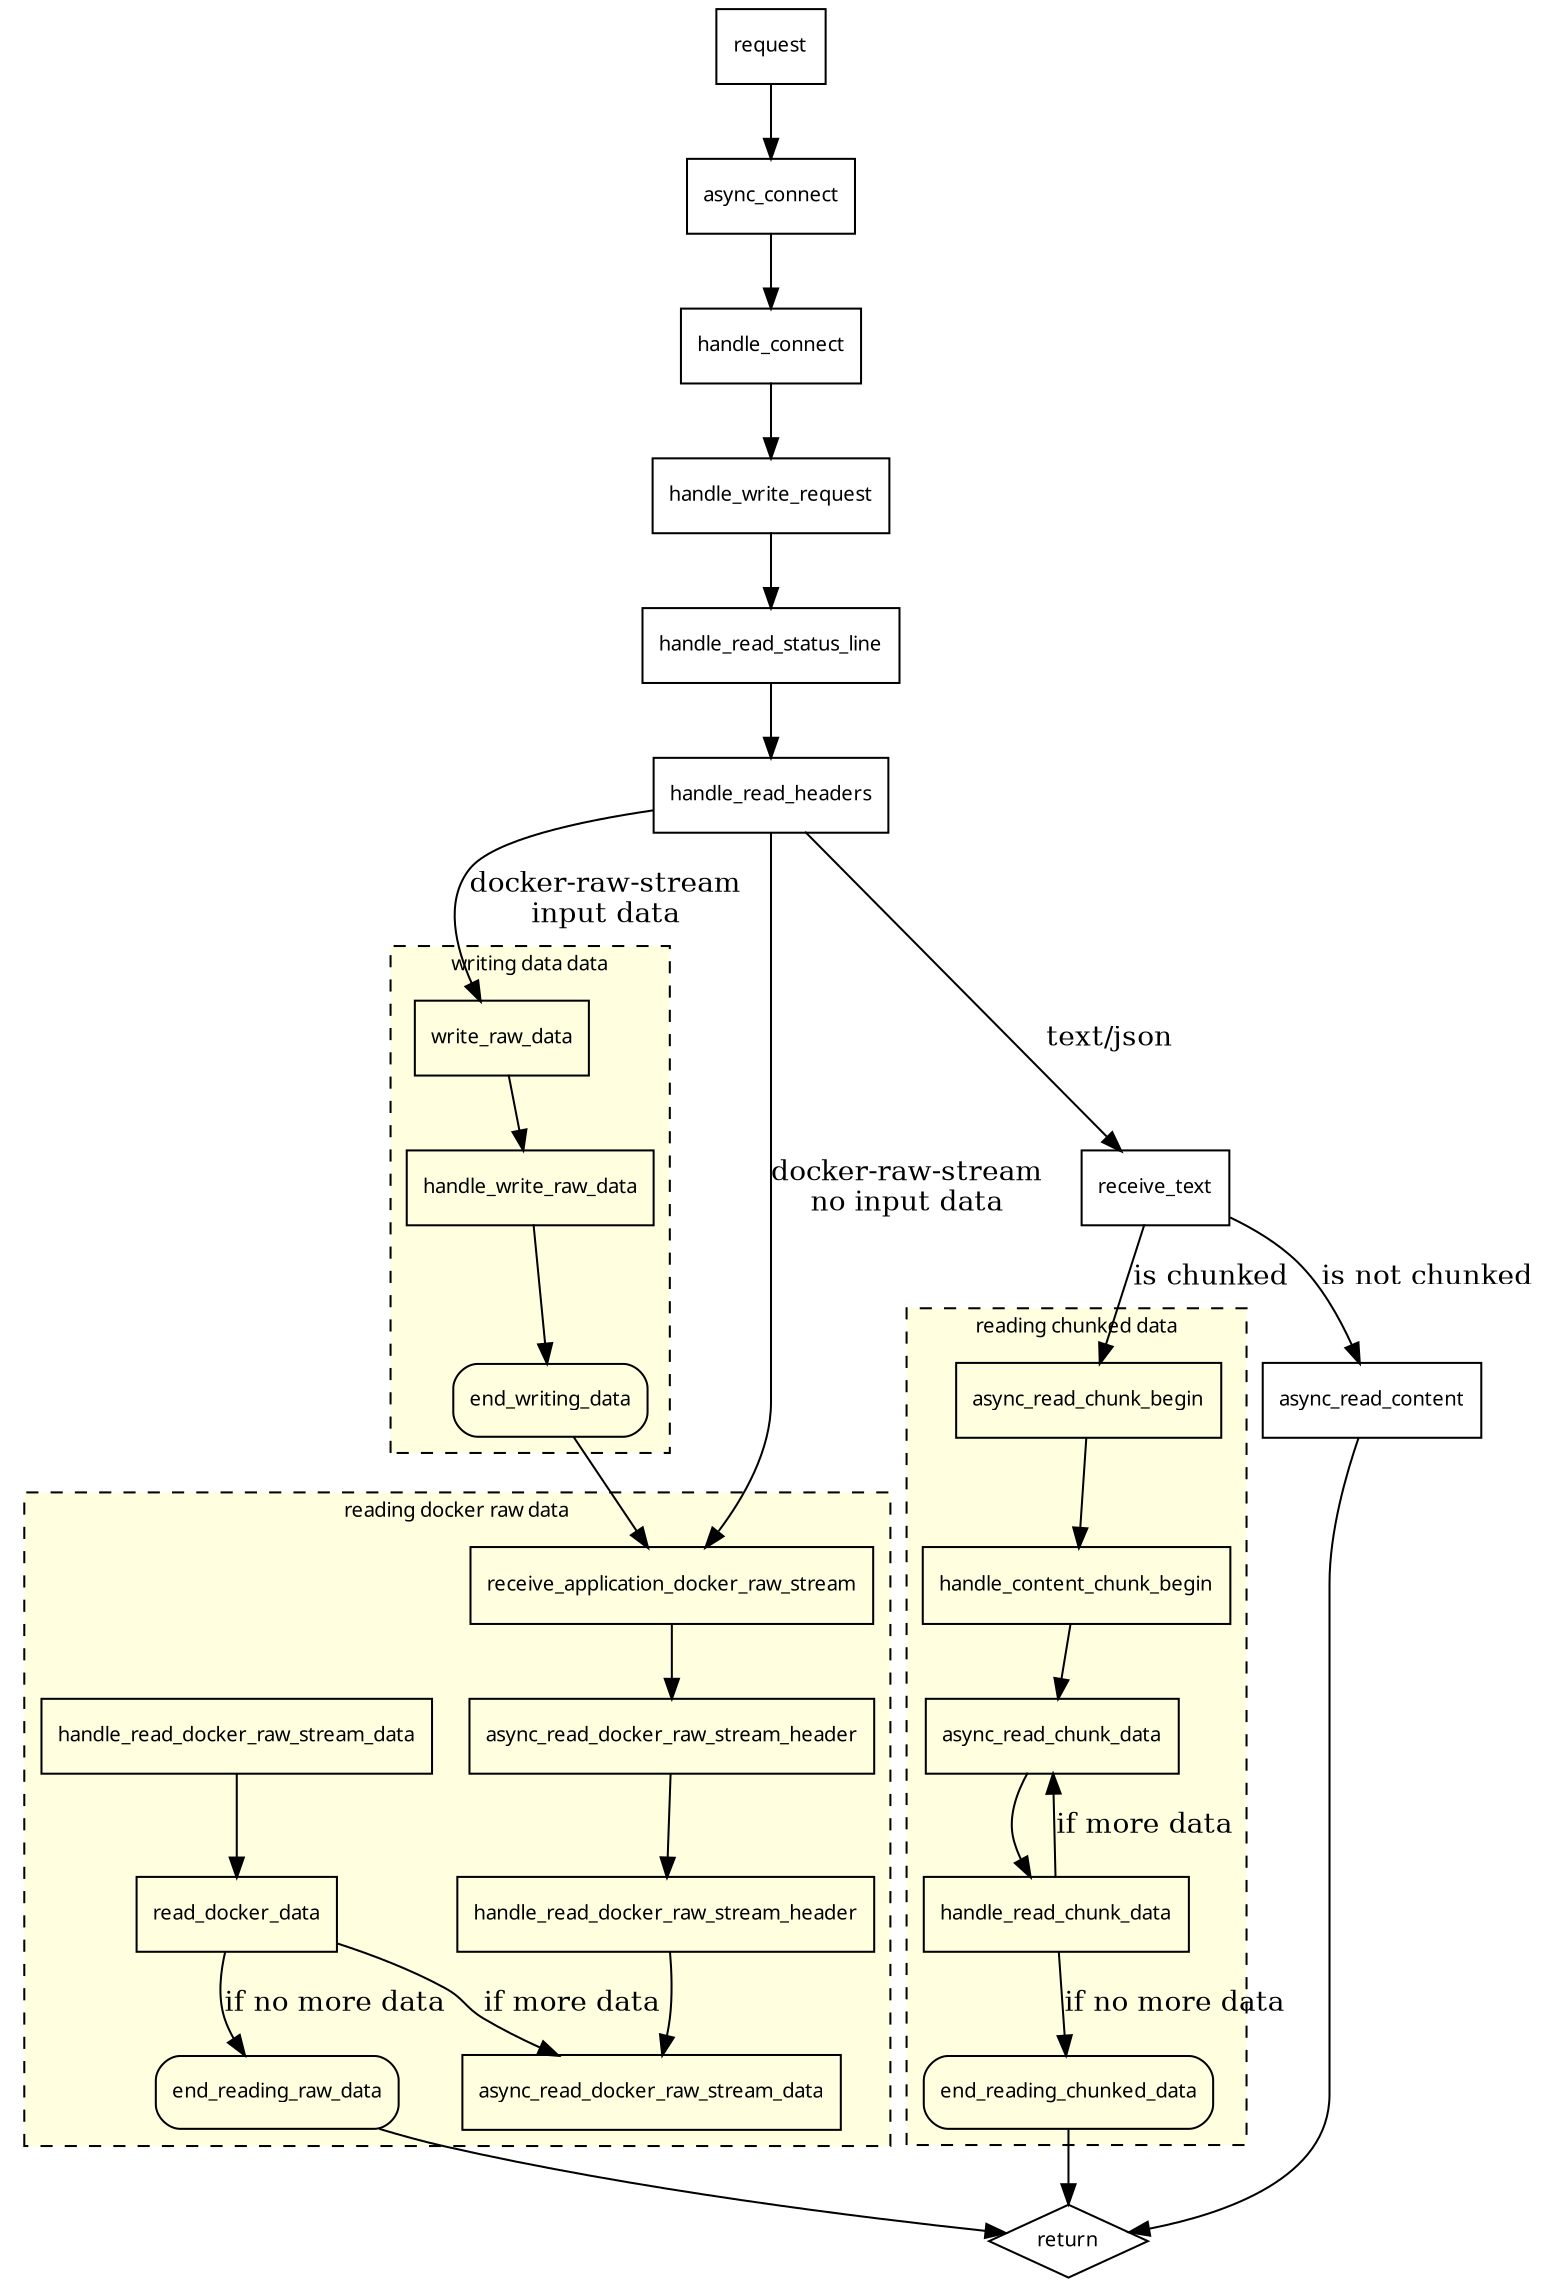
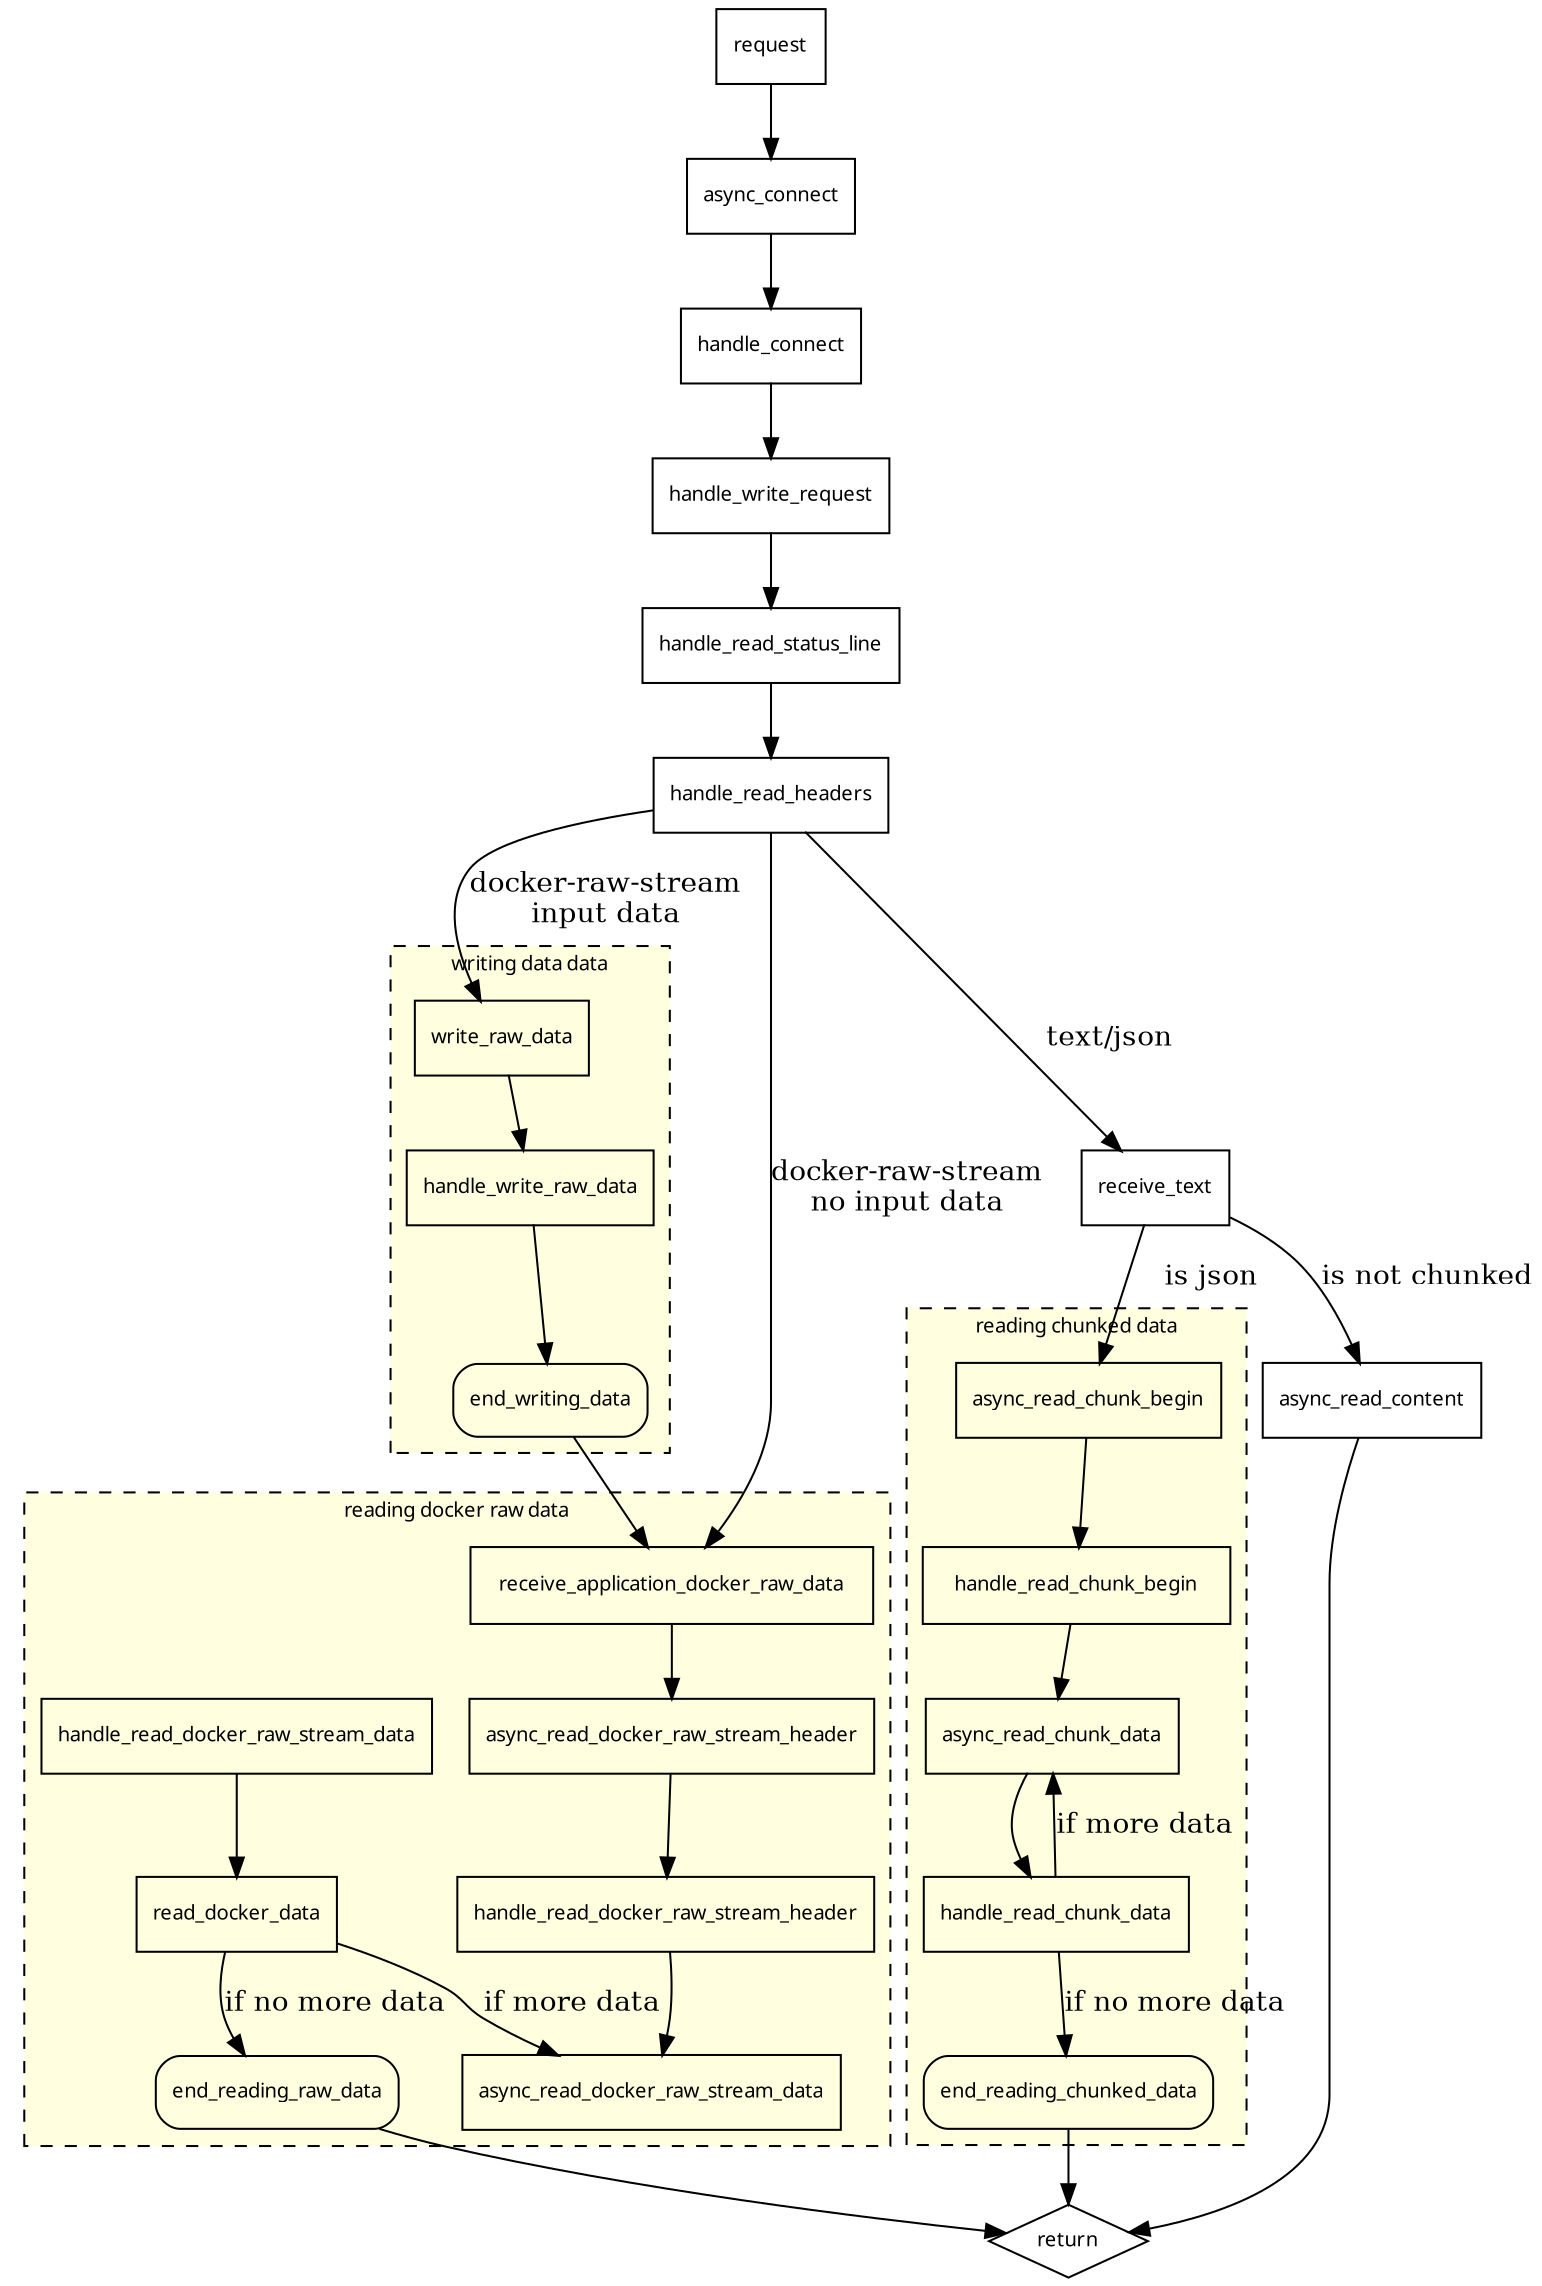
edge "receive_text" -> "async_read_chunk_begin": label "is chunked" -> "is json"
node "receive_application_docker_raw_stream": label "receive_application_docker_raw_stream" -> "receive_application_docker_raw_data"
node "handle_content_chunk_begin": label "handle_content_chunk_begin" -> "handle_read_chunk_begin"
